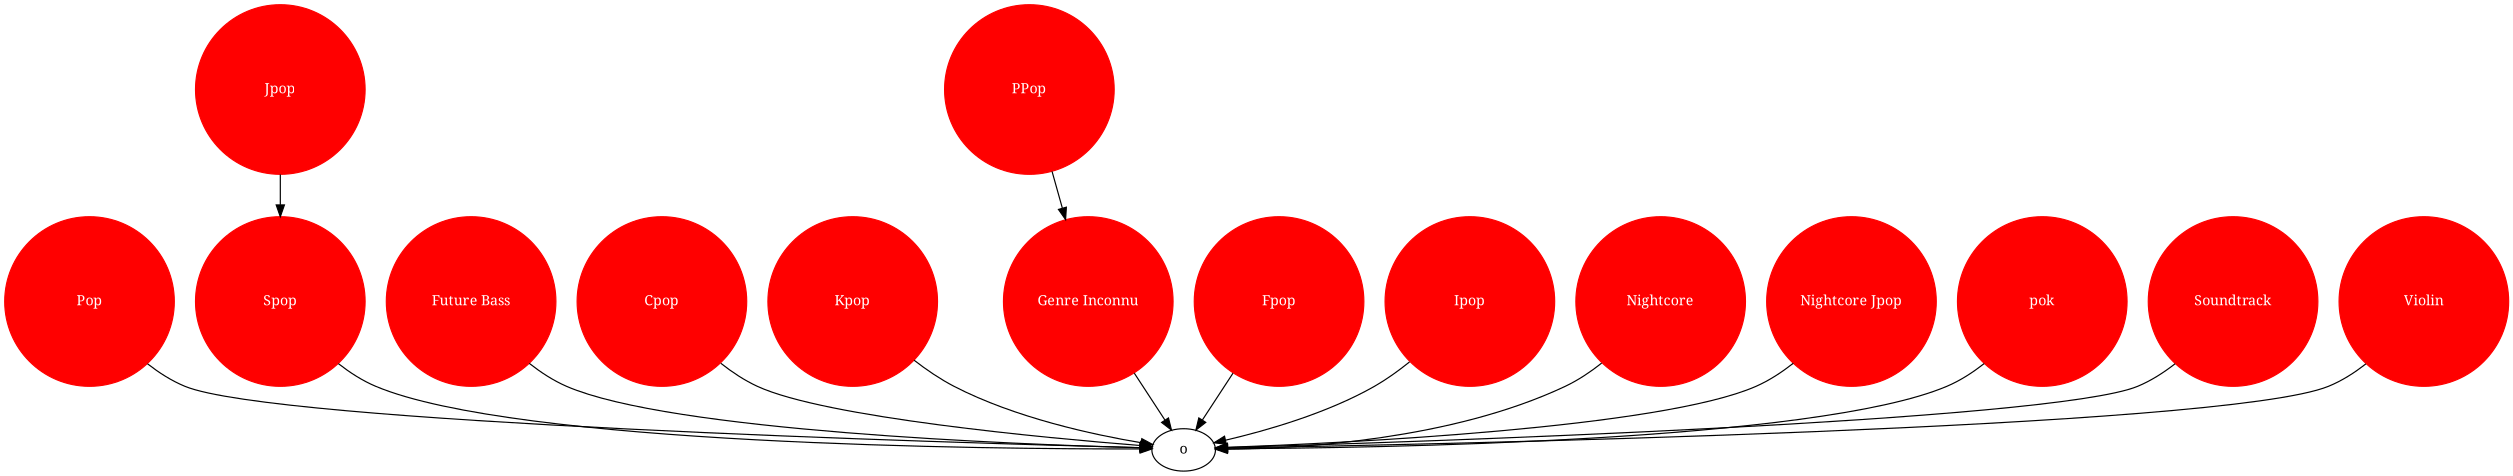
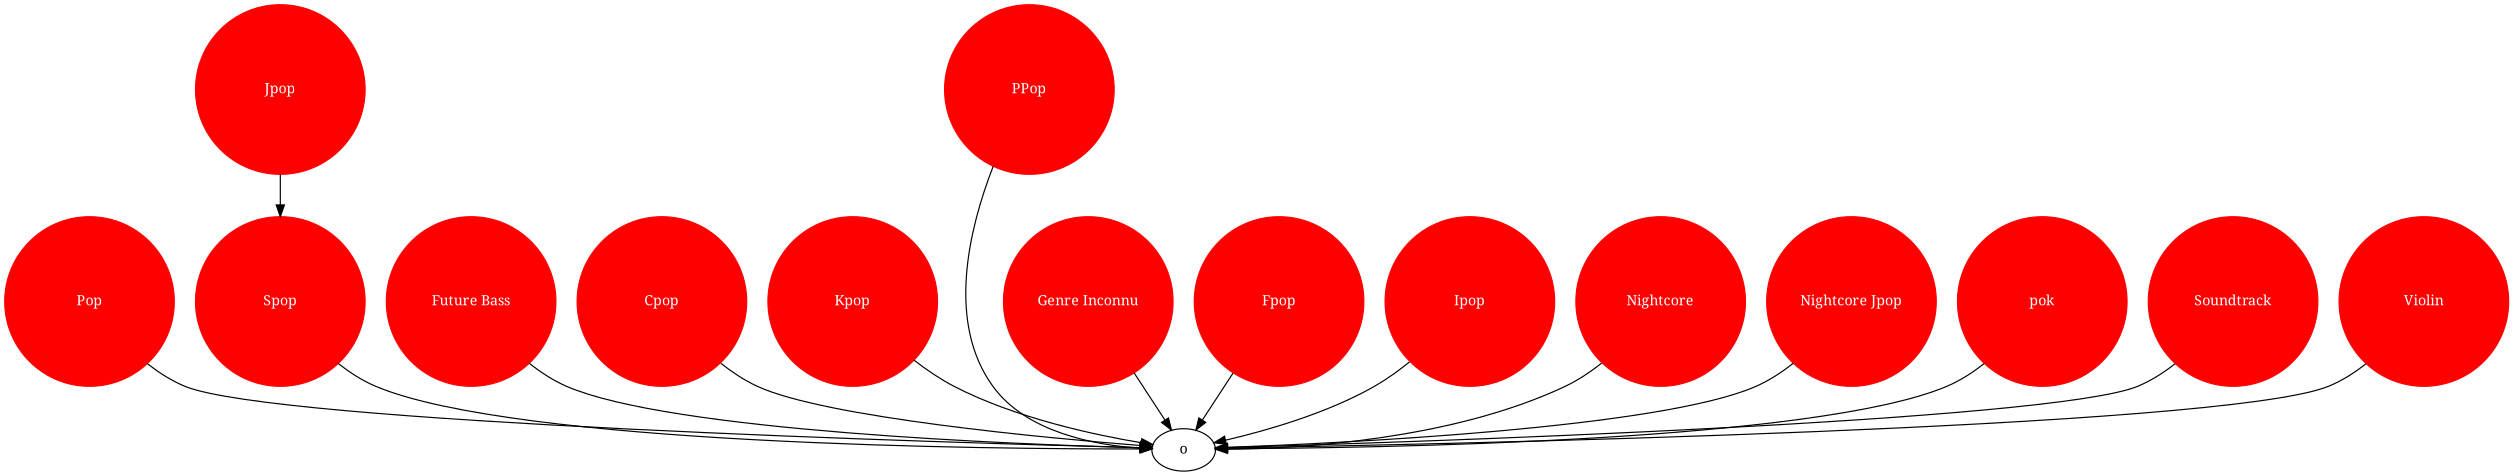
edge "PPop" -> "Genre Inconnu": now "PPop" -> "o"
